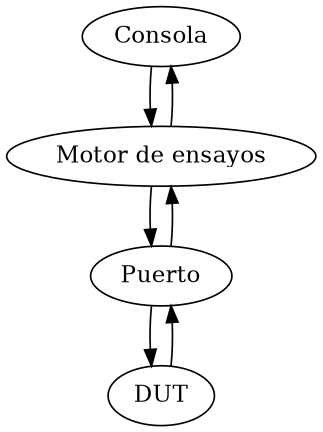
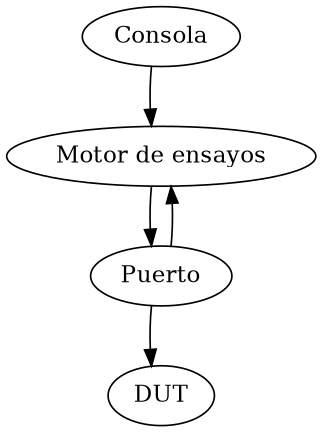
edge "Motor de ensayos" -> "Consola": removed
edge "DUT" -> "Puerto": removed
